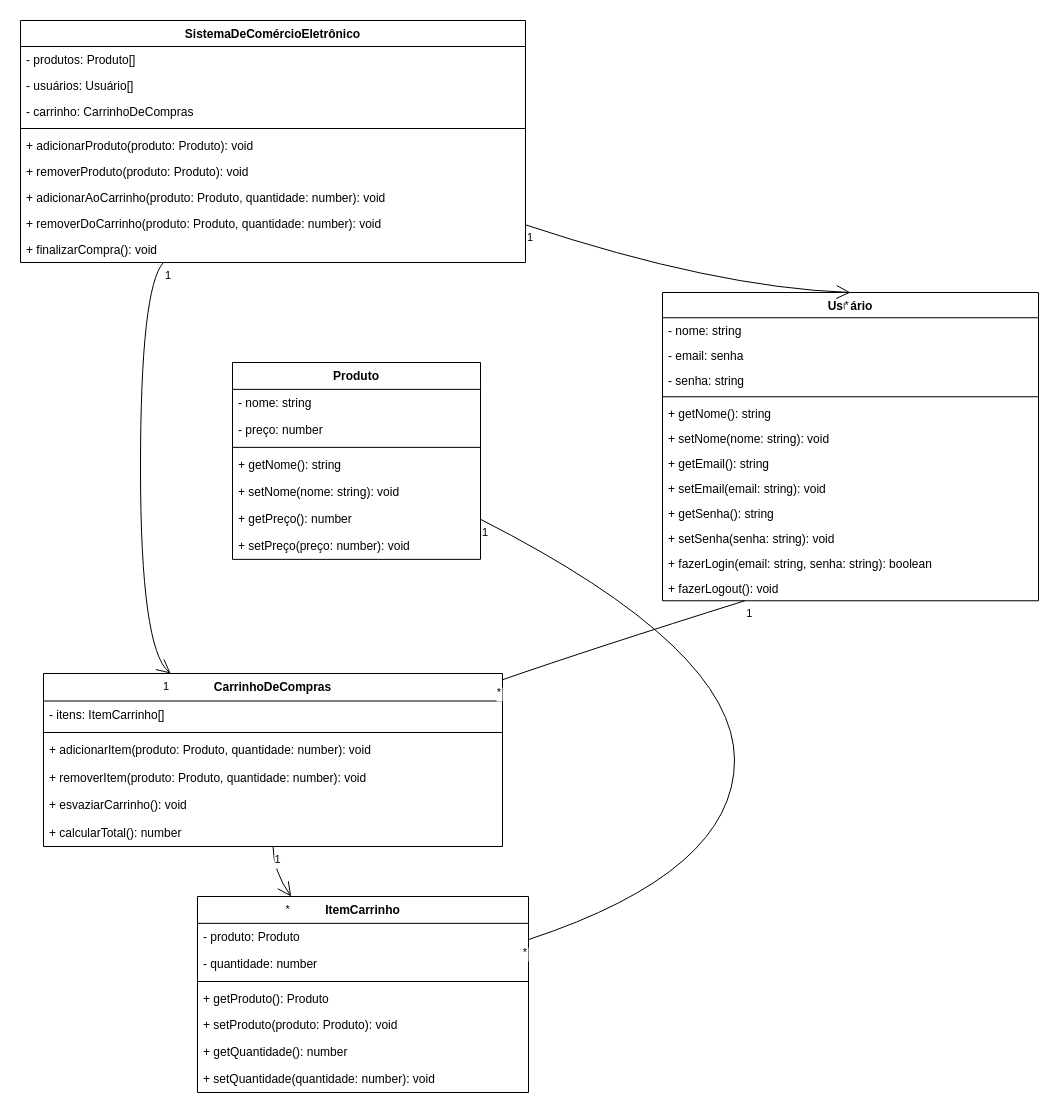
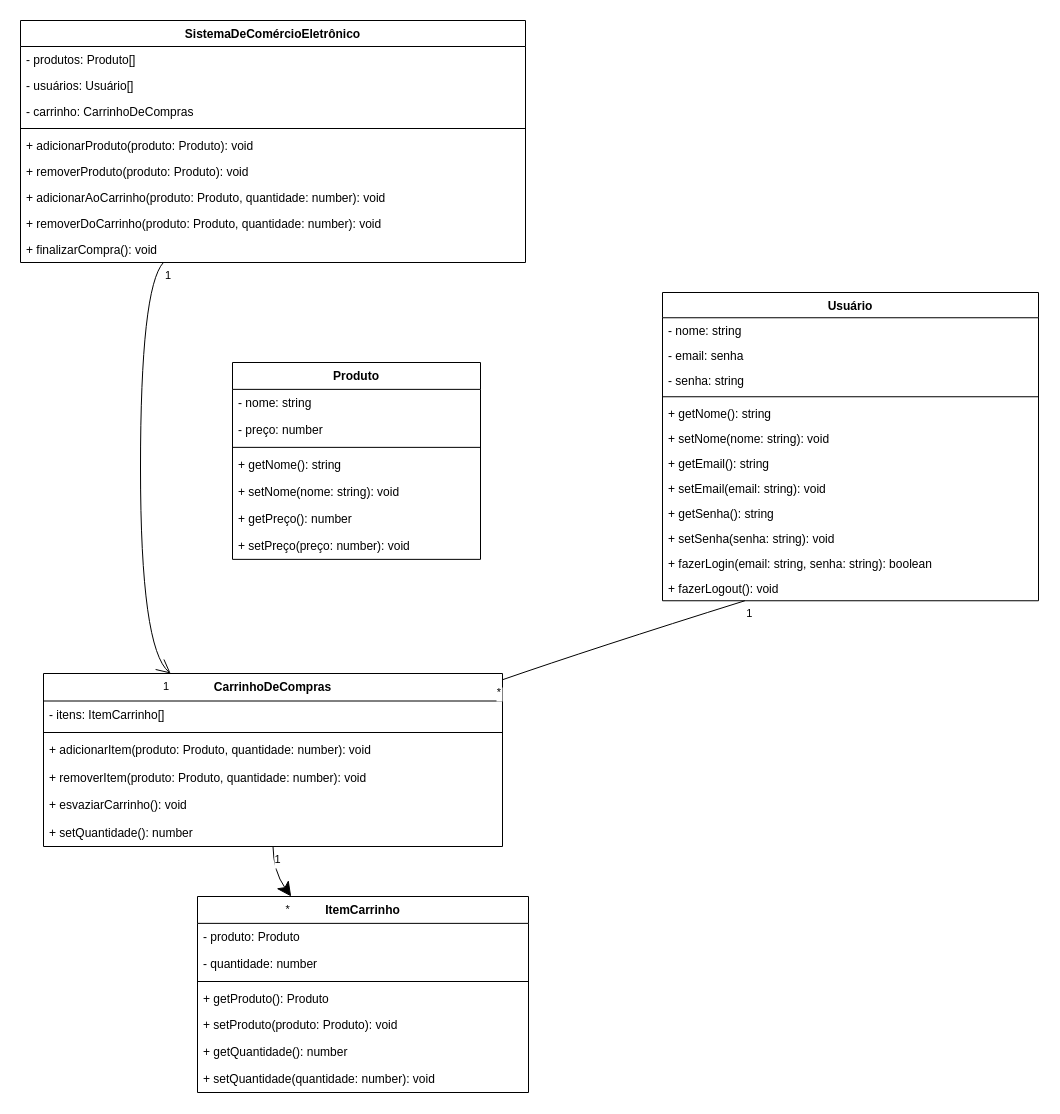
edge "SistemaDeComércioEletrônico" -> "Usuário": removed, labels "1", "*"
edge "Produto" -- "ItemCarrinho": removed, labels "1", "*"
node "+ calcularTotal(): number": label "+ calcularTotal(): number" -> "+ setQuantidade(): number"
edge "CarrinhoDeCompras" -> "ItemCarrinho": arrowhead open -> classic
